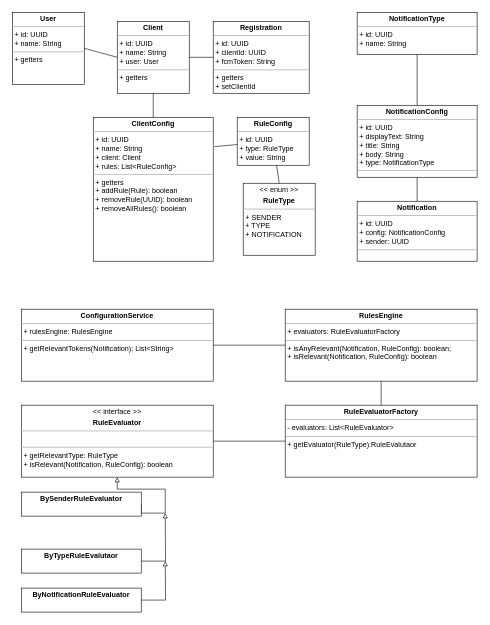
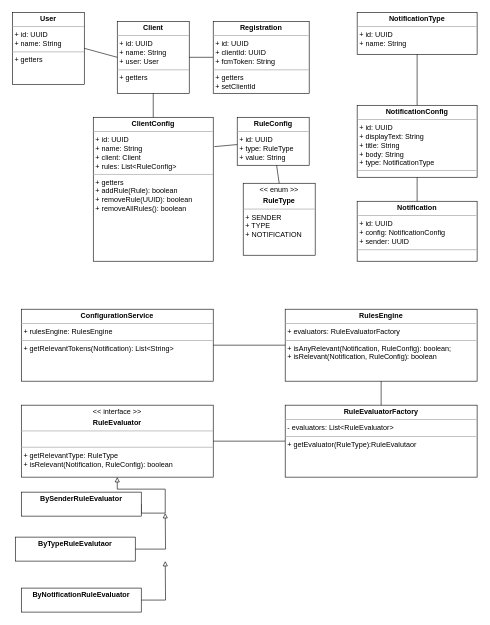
node "ByTypeRuleEvalutaor": moved (81, 561) -> (75, 549)
